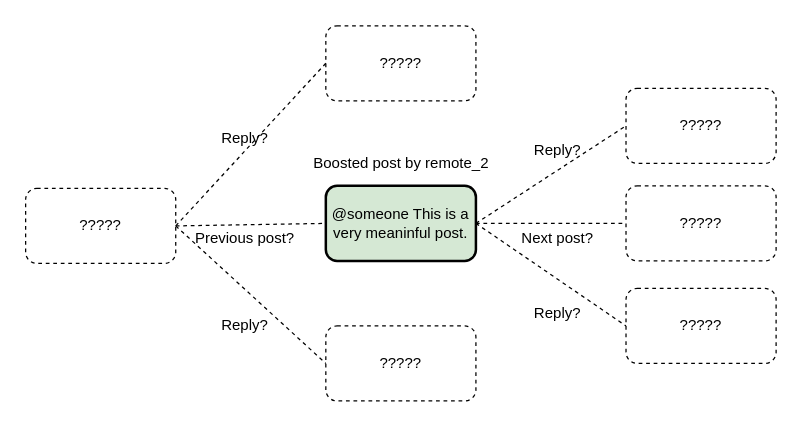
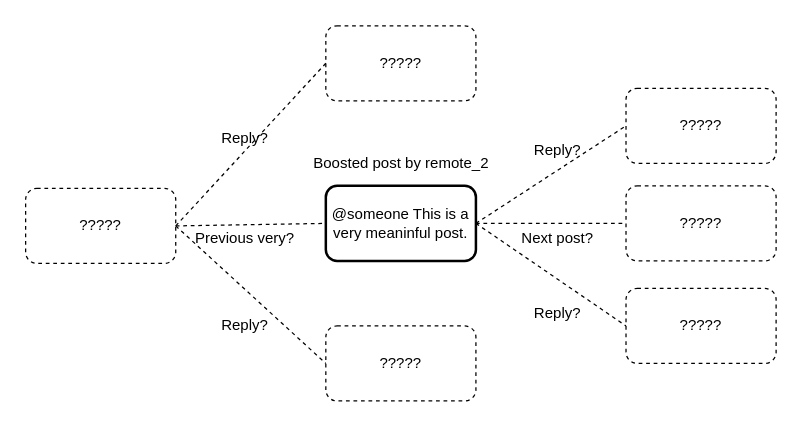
node "@someone This is a very meaninful post.": fillcolor #d5e8d4 -> #ffffff
node "Previous post?": label "Previous post?" -> "Previous very?"
